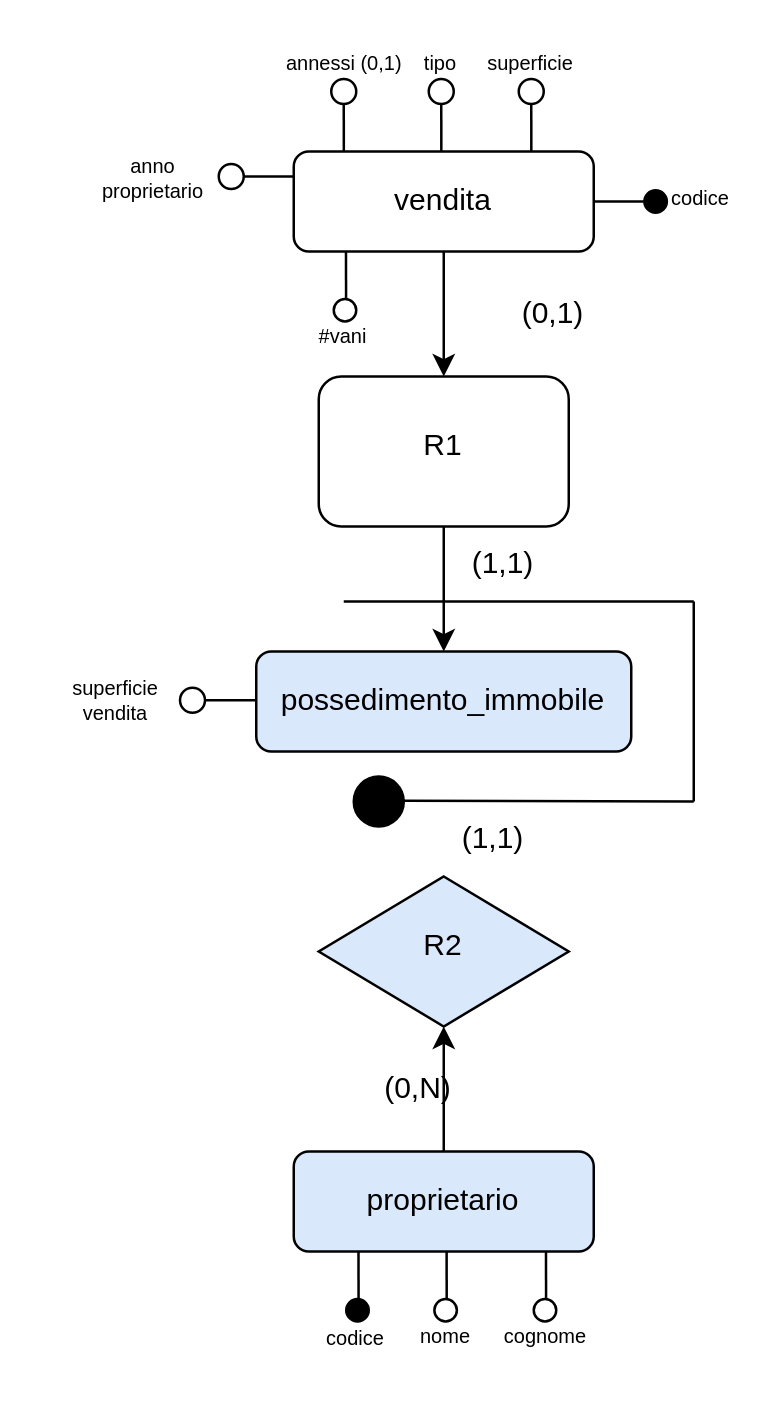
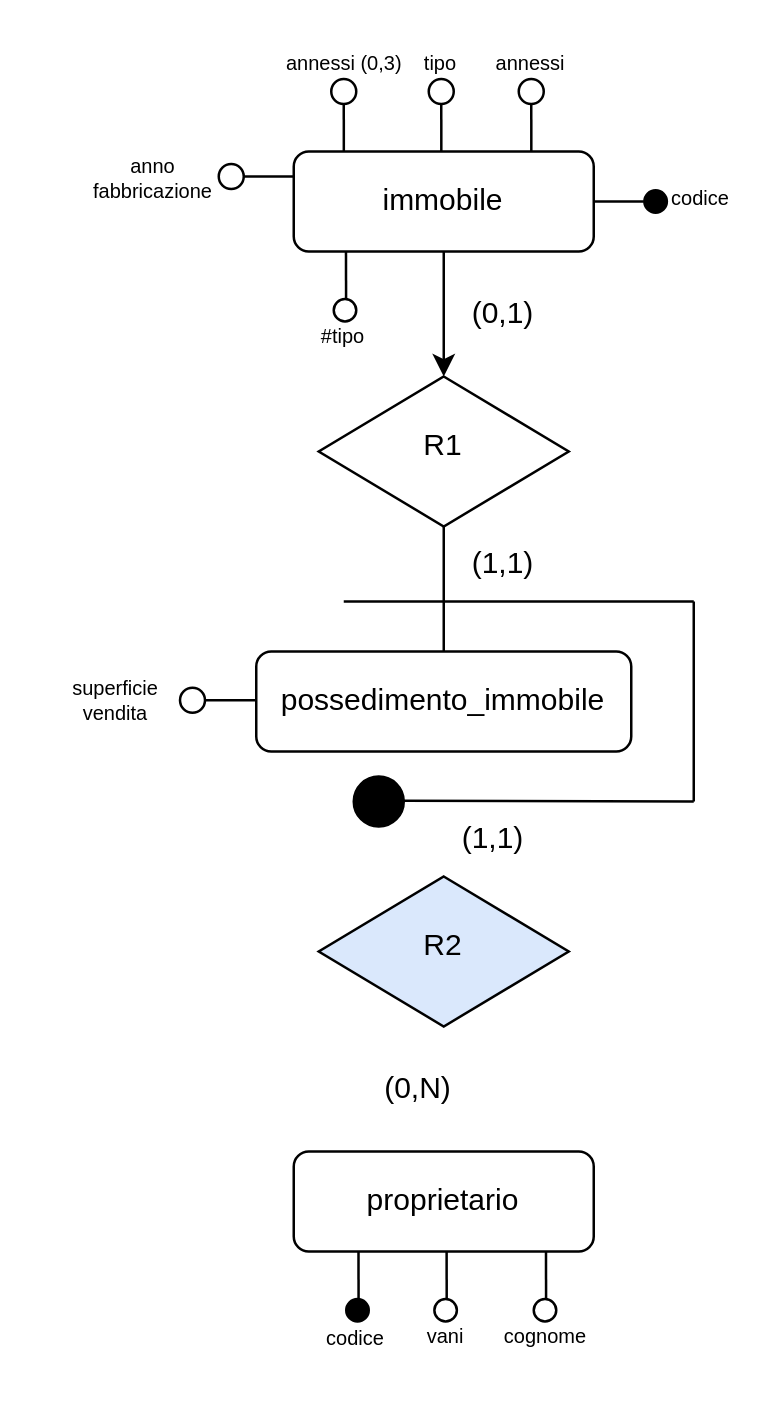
node "annessi (0,1)": label "annessi (0,1)" -> "annessi (0,3)"
node "superficie": label "superficie" -> "annessi"
node "anno proprietario": label "anno proprietario" -> "anno fabbricazione"
node "vendita": label "vendita" -> "immobile"
node "(0,1)": moved (554, 314) -> (504, 314)
node "#vani": label "#vani" -> "#tipo"
node "R1": shape rounded rectangle -> diamond
edge "R1" -> "possedimento_immobile": arrowhead classic -> none
node "possedimento_immobile": fillcolor #dae8fc -> #ffffff
edge "proprietario" -> "R2": removed
node "proprietario": fillcolor #dae8fc -> #ffffff
node "nome": label "nome" -> "vani"
